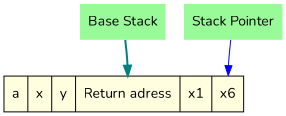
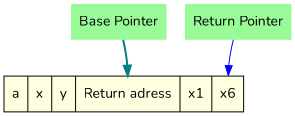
node "Base Stack": label "Base Stack" -> "Base Pointer"
node "Stack Pointer": label "Stack Pointer" -> "Return Pointer"
